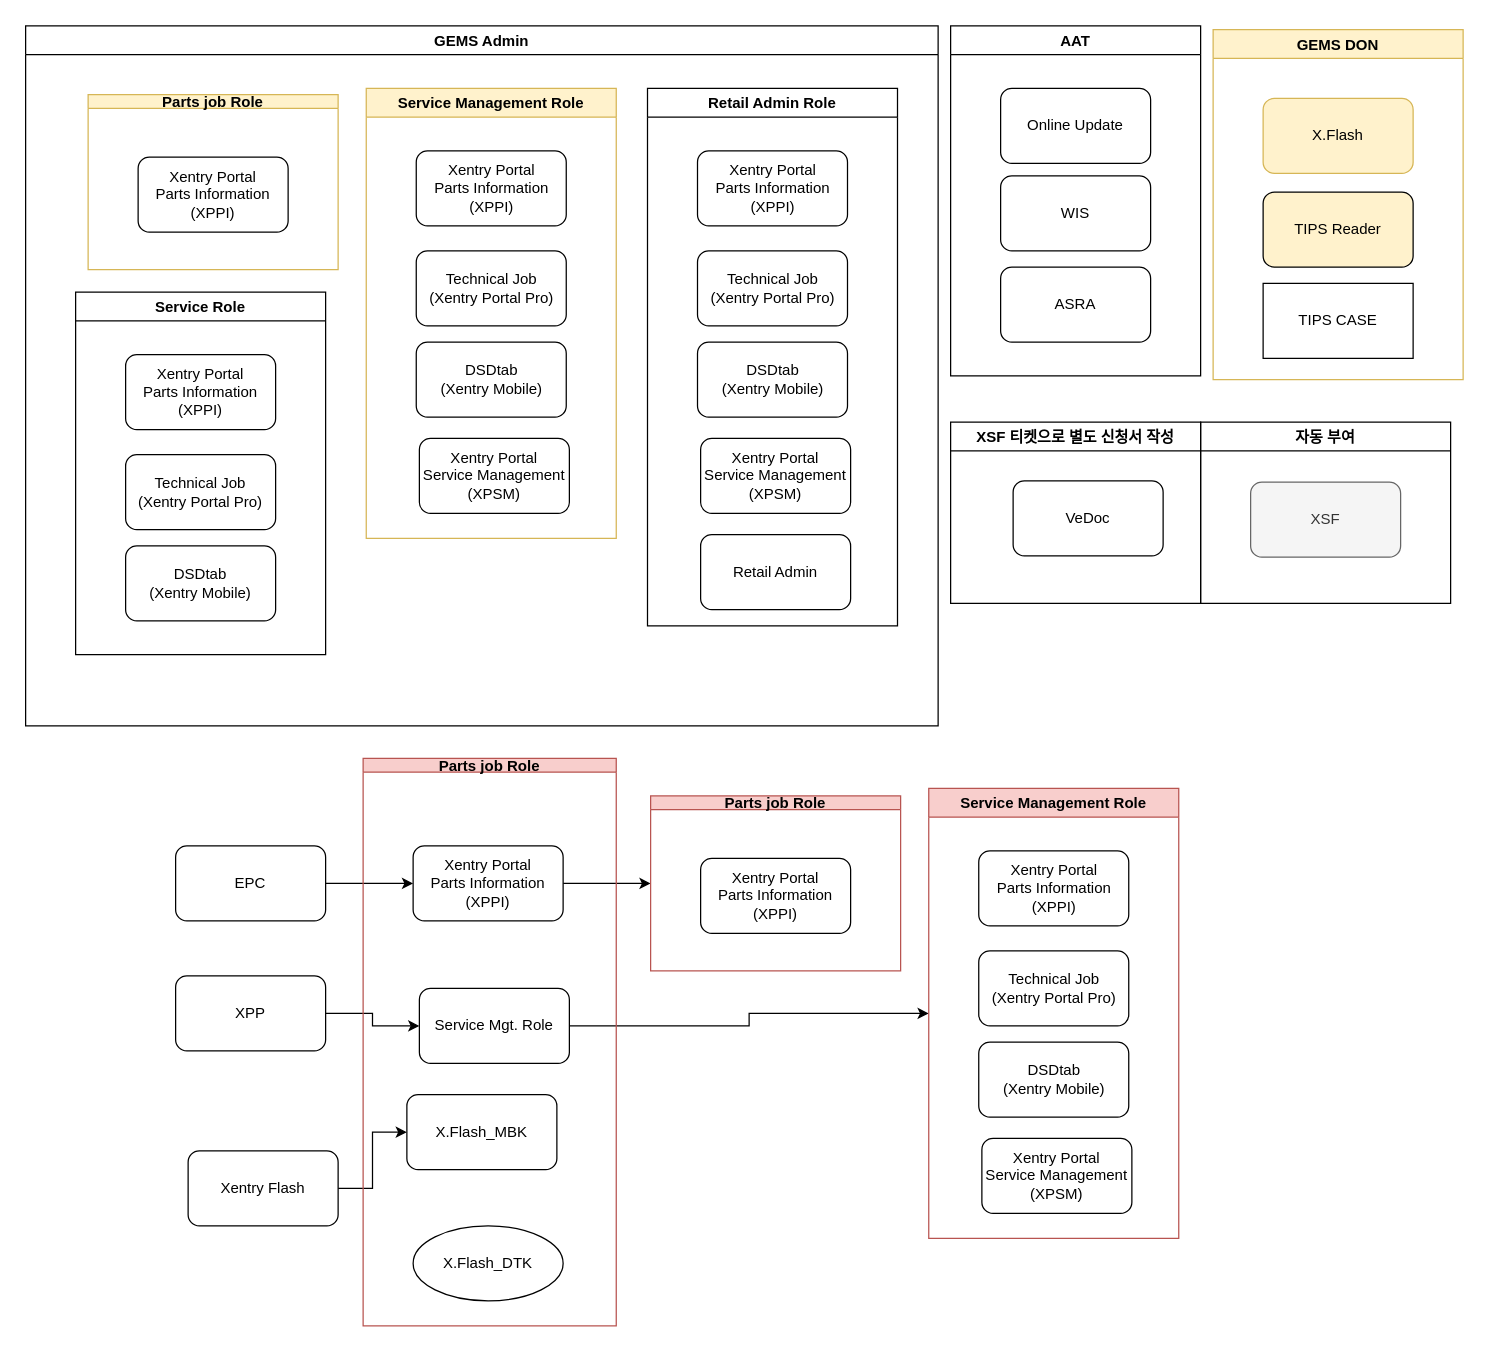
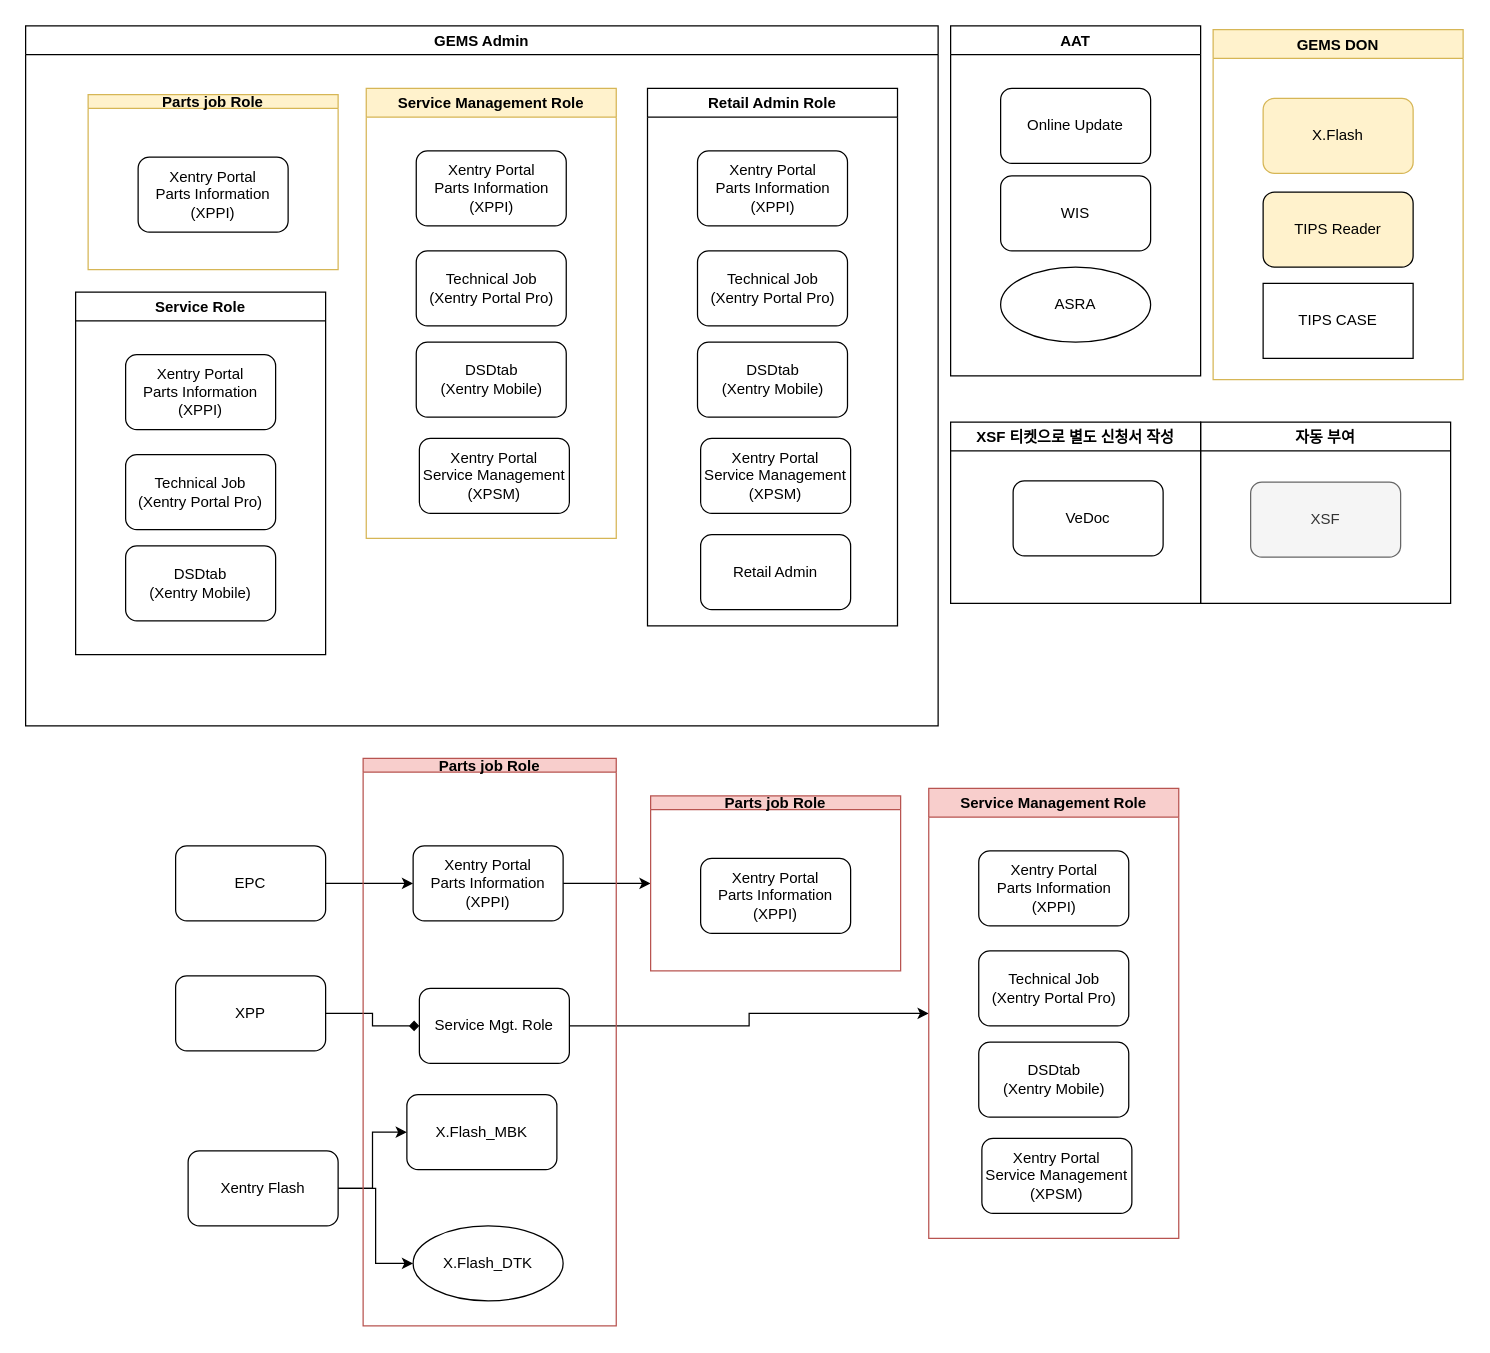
node "ASRA": shape rounded rectangle -> ellipse
edge "XPP" -> "Service Mgt. Role": arrowhead classic -> diamond
edge "Xentry Flash" -> "X.Flash_DTK": added
